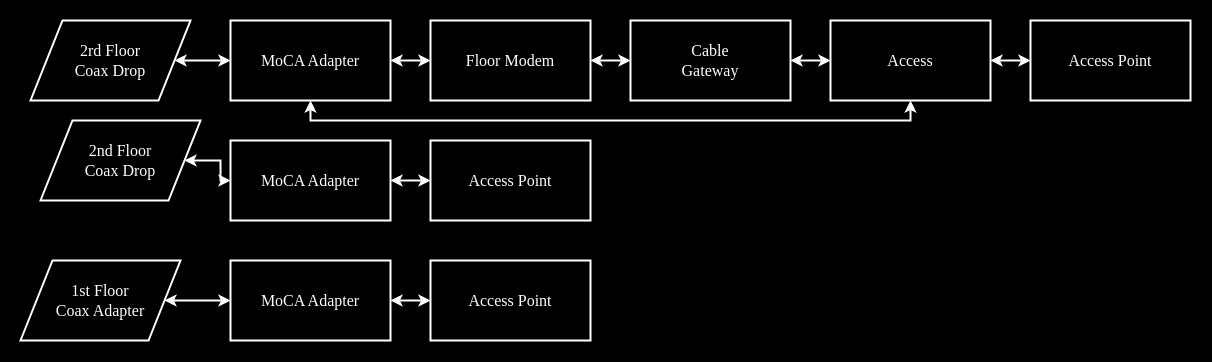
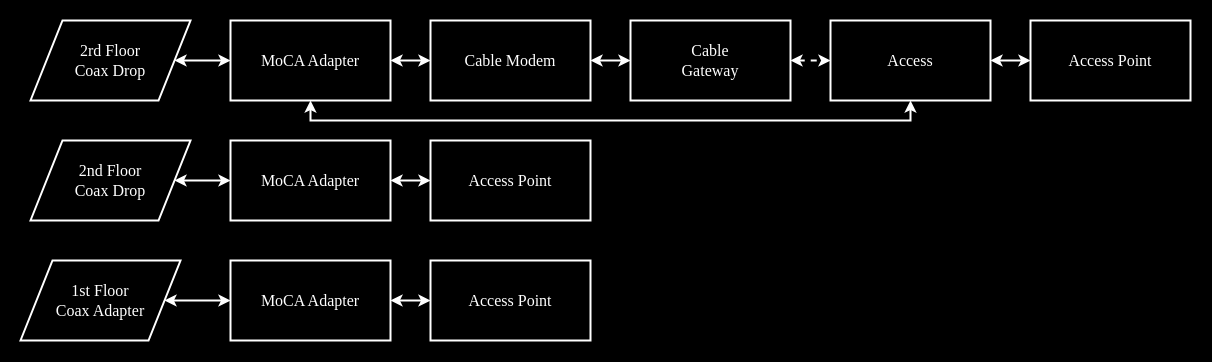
node "Floor Modem": label "Floor Modem" -> "Cable Modem"
edge "Cable Gateway" -- "Access": style solid -> dashed
node "2nd Floor Coax Drop": moved (121, 161) -> (111, 181)
